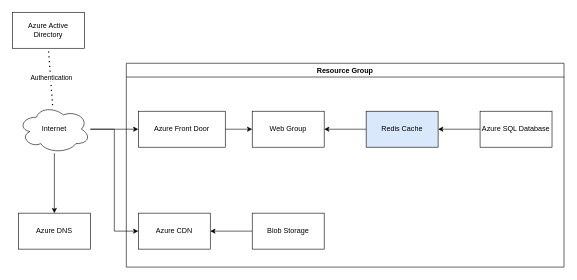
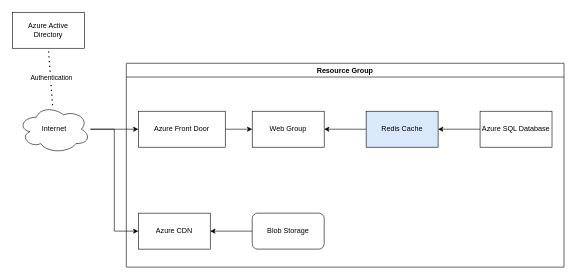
edge "Internet" -> "Azure DNS": removed
node "Azure DNS": removed
node "Blob Storage": shape rectangle -> rounded rectangle
